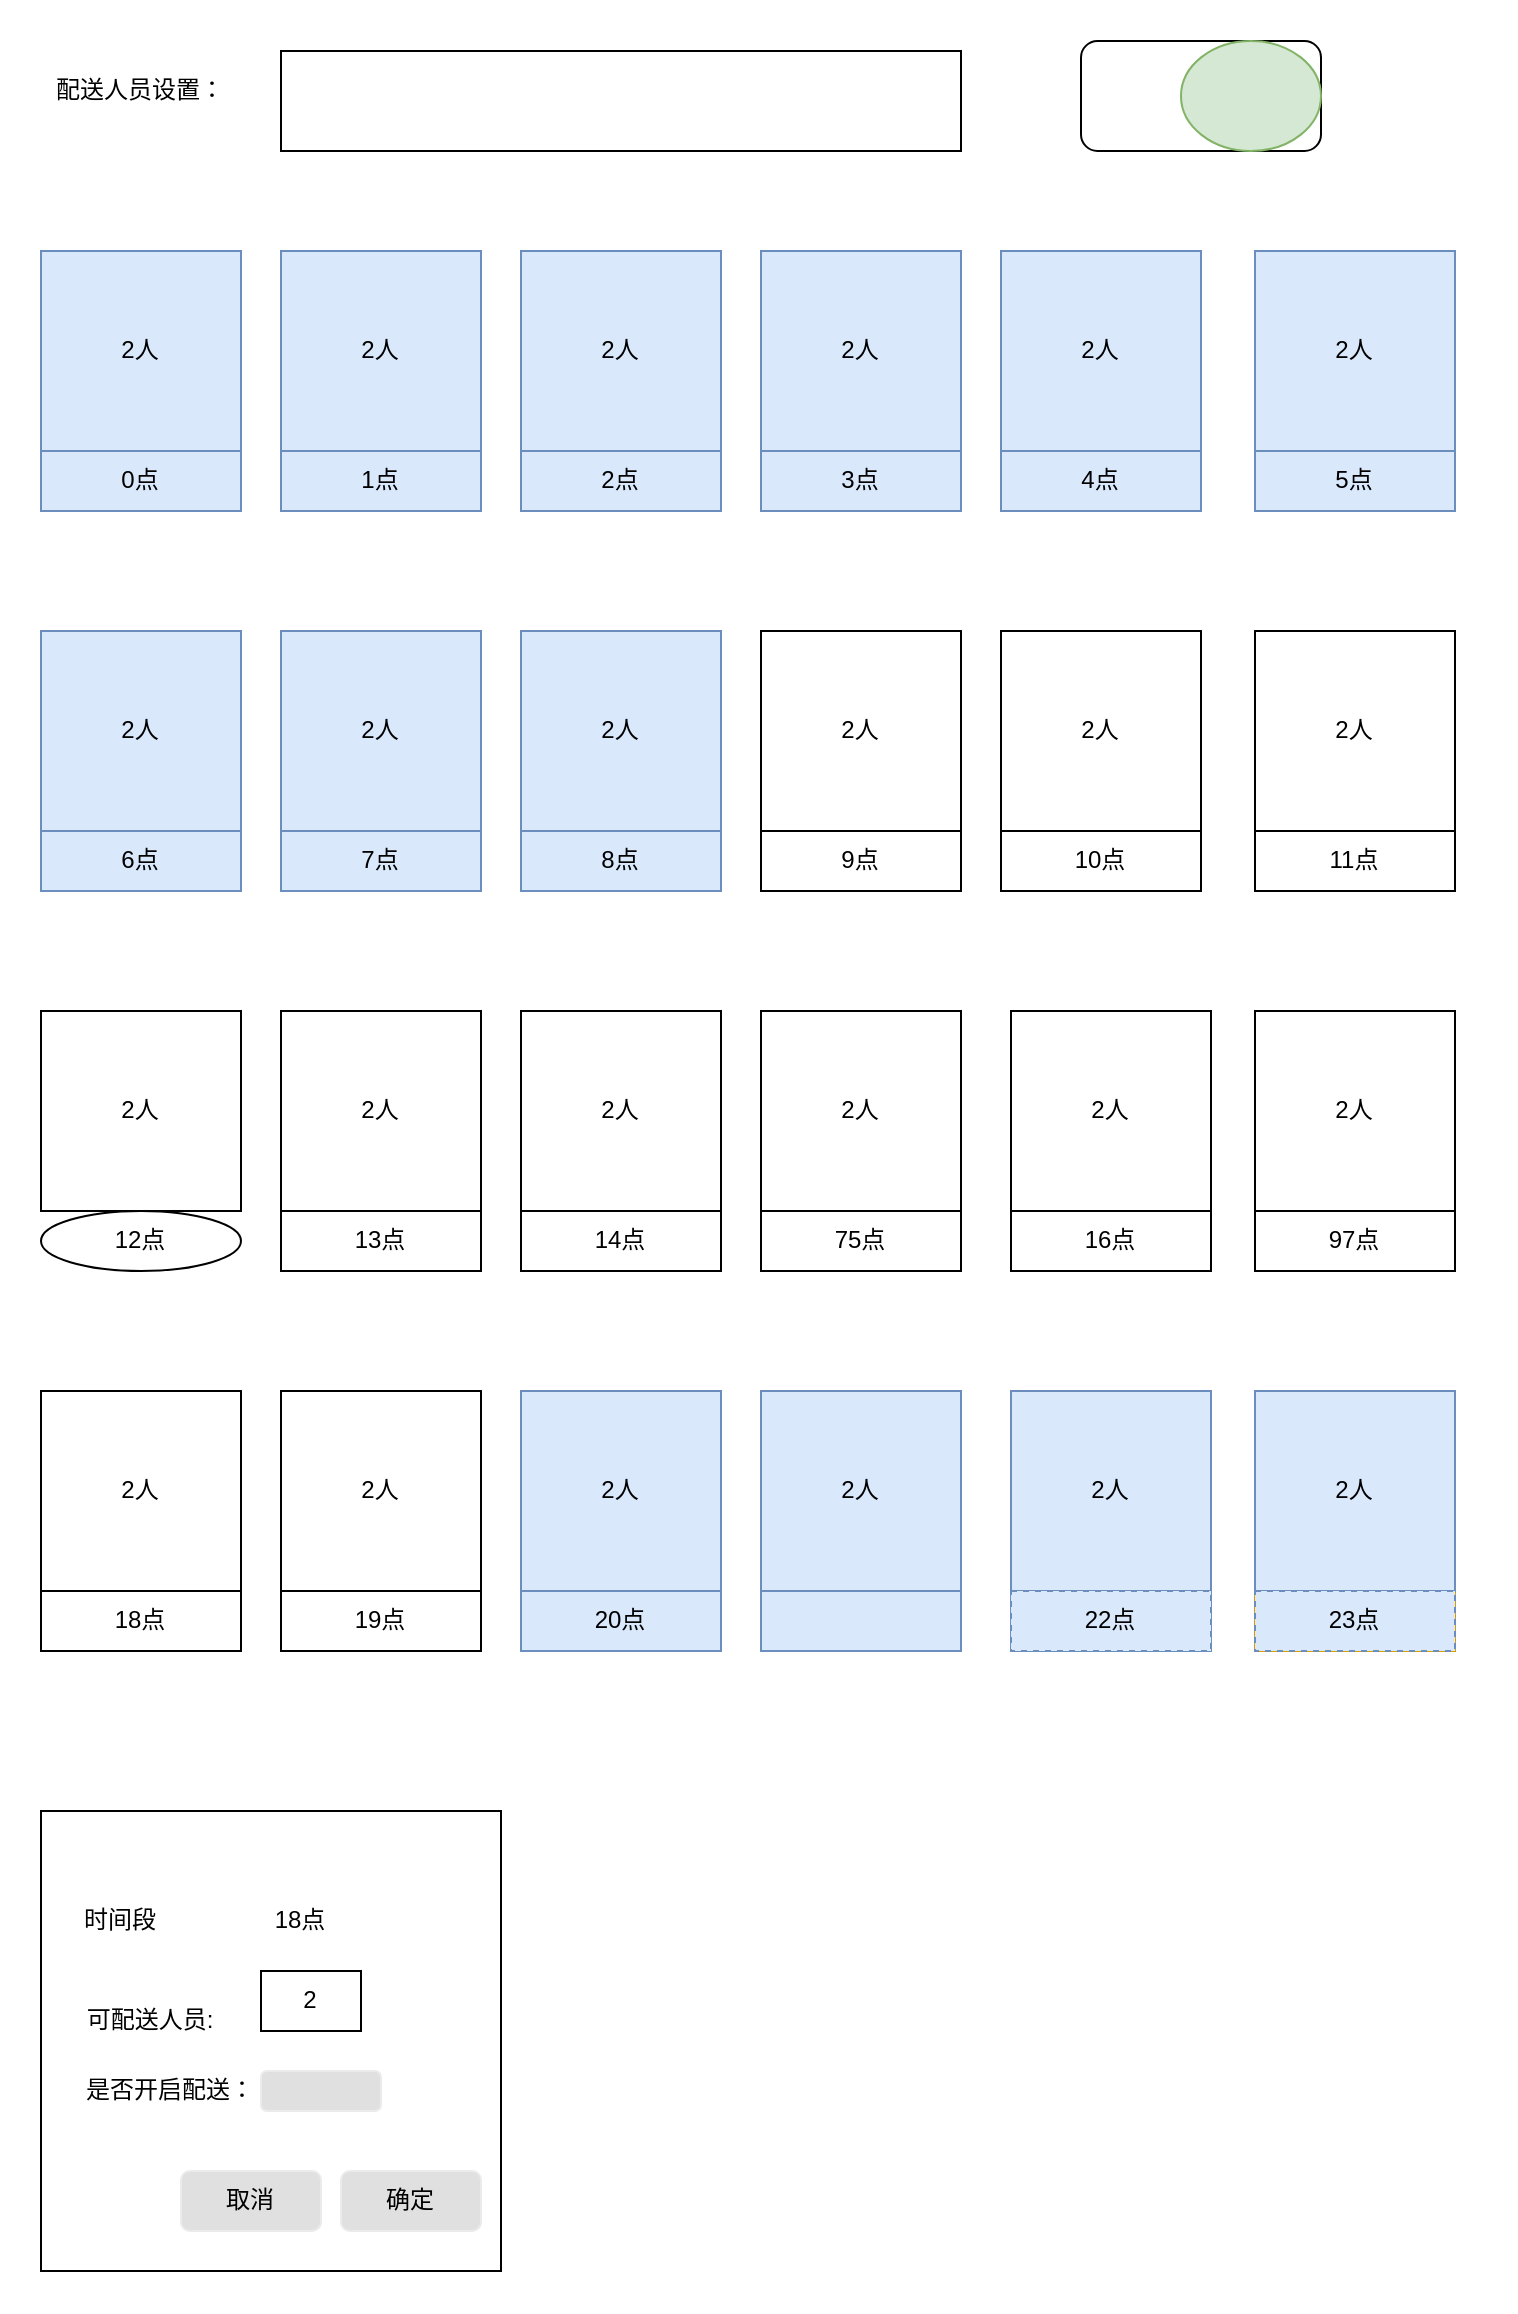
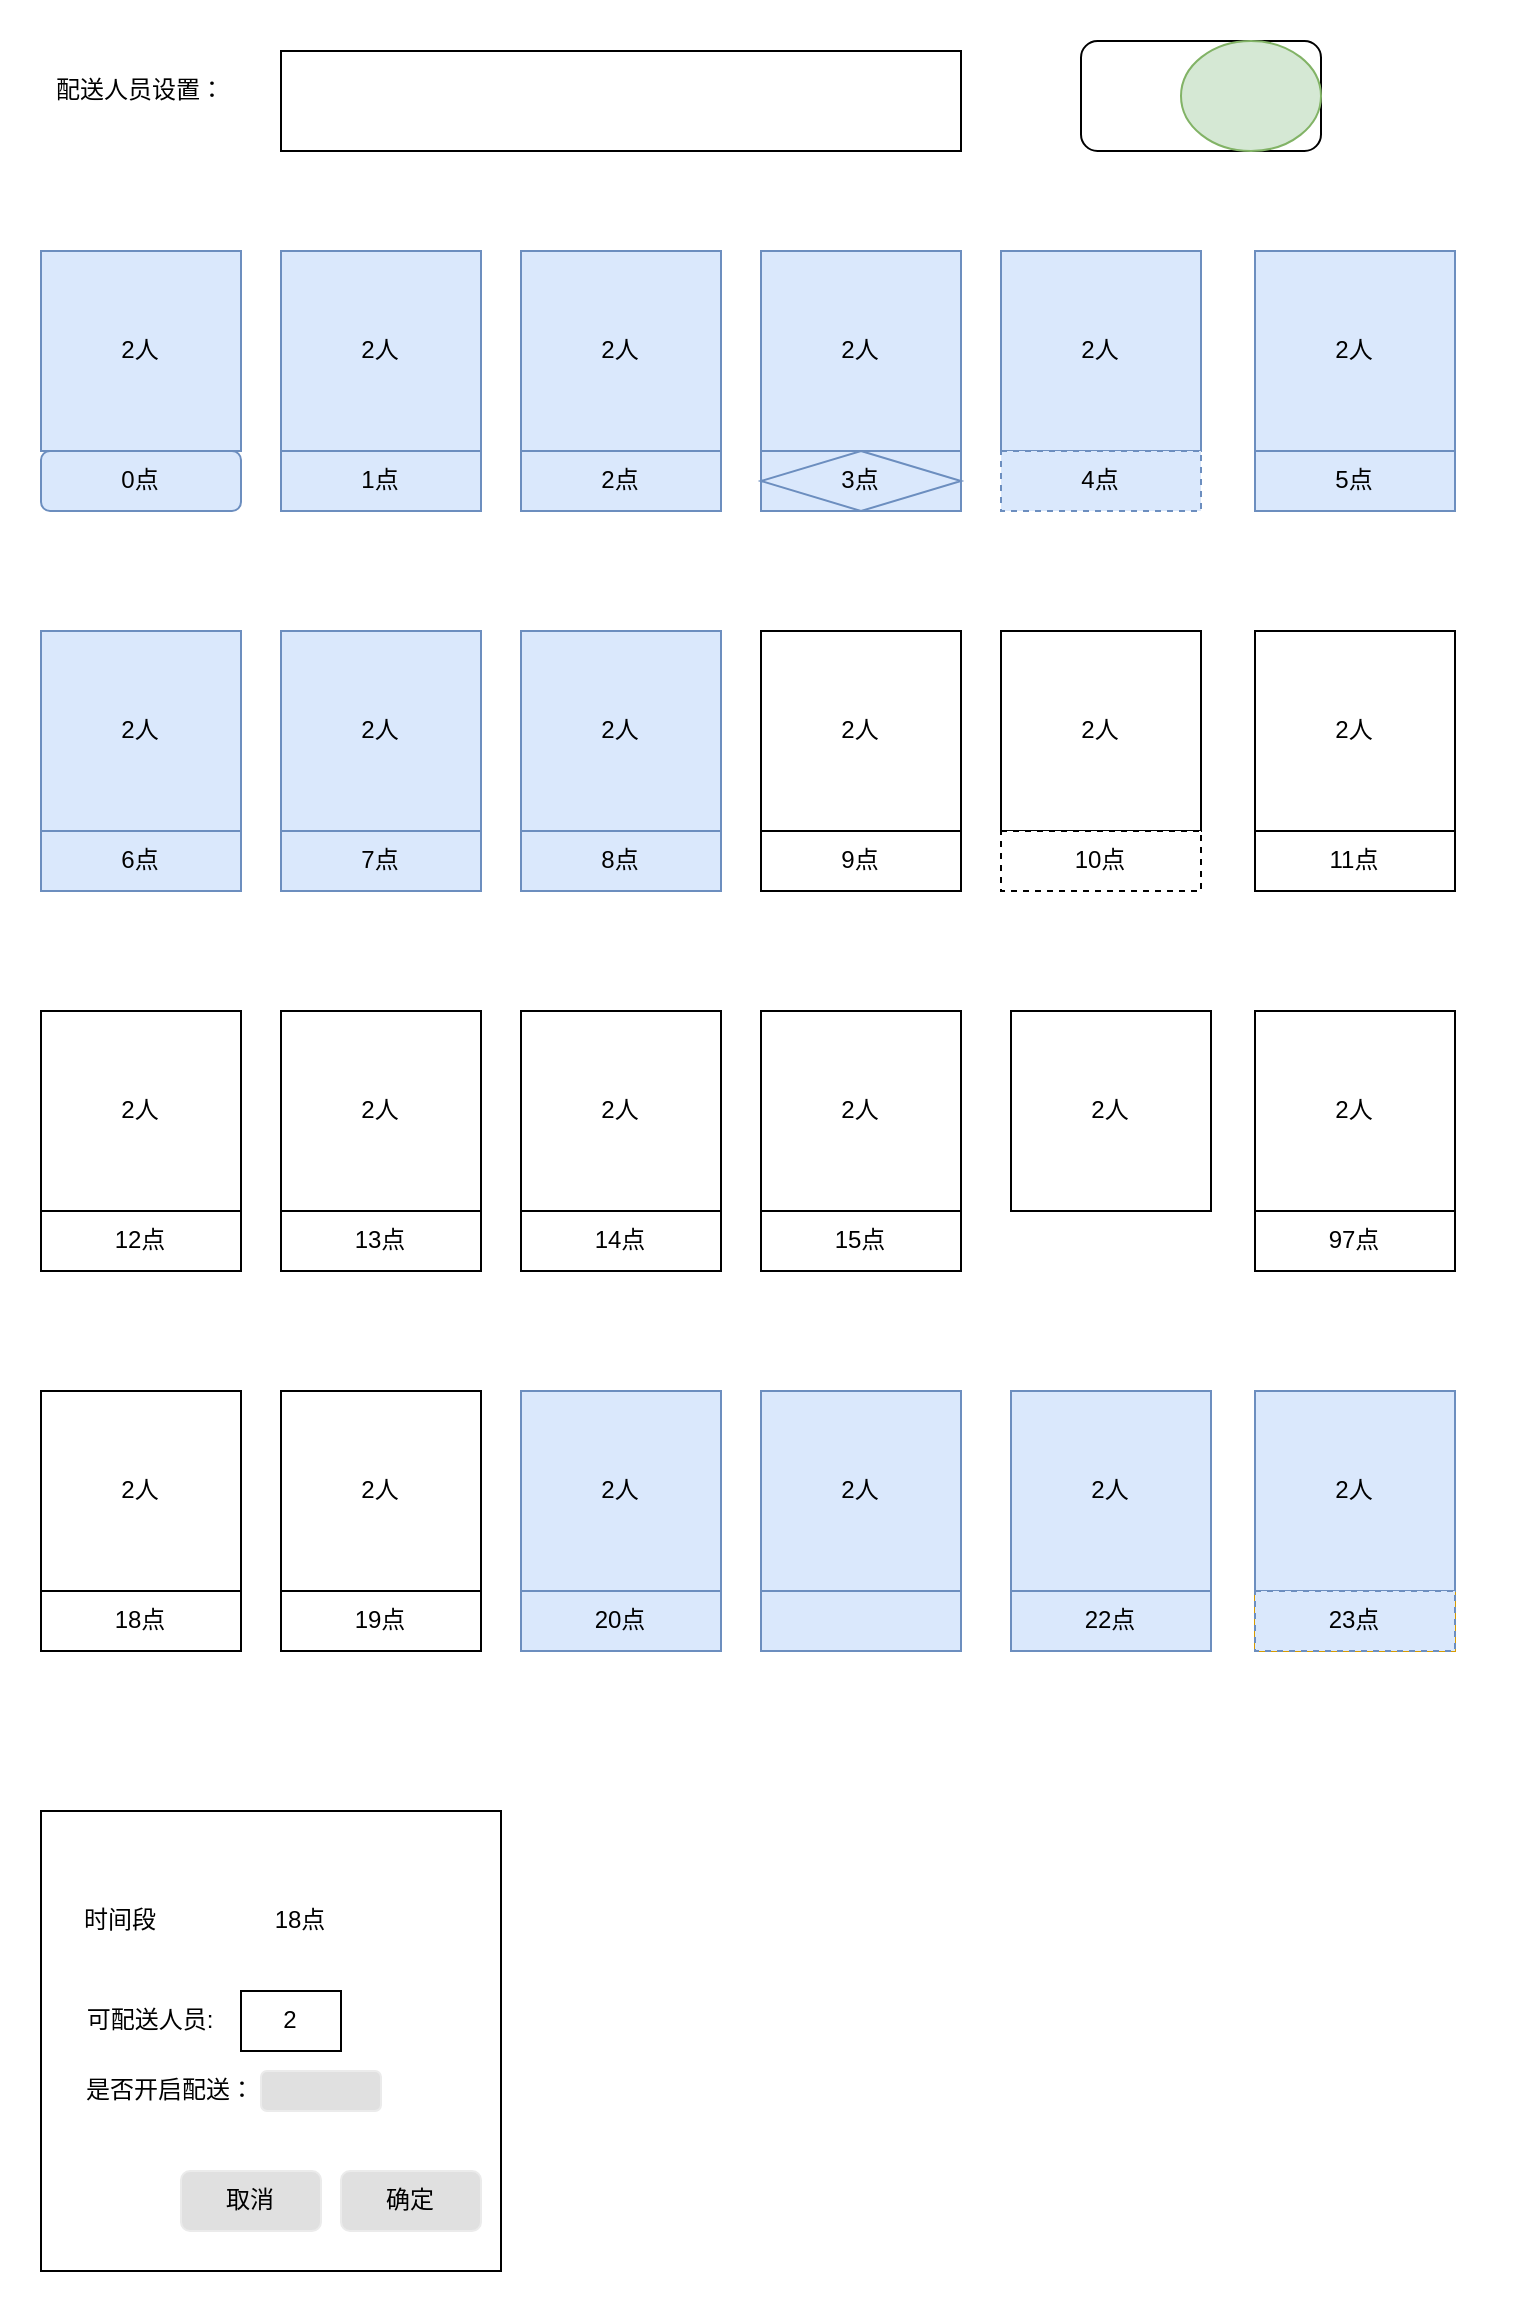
node "0点": shape rectangle -> rounded rectangle
node "3点": shape rectangle -> diamond
node "4点": style solid -> dashed
node "10点": style solid -> dashed
node "12点": shape ellipse -> rectangle
node "75点": label "75点" -> "15点"
node "16点": removed
node "22点": style dashed -> solid
node "2": moved (311, 2001) -> (291, 2021)
